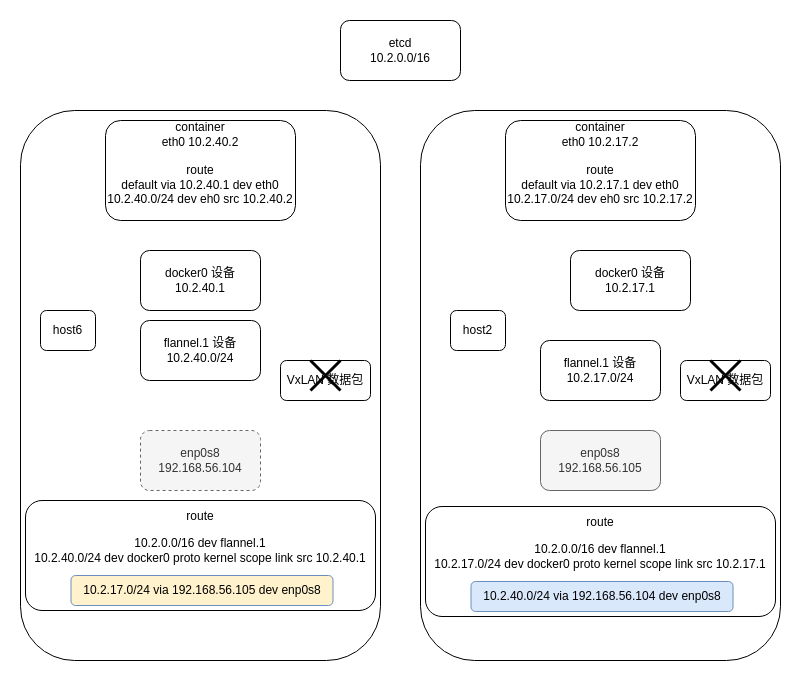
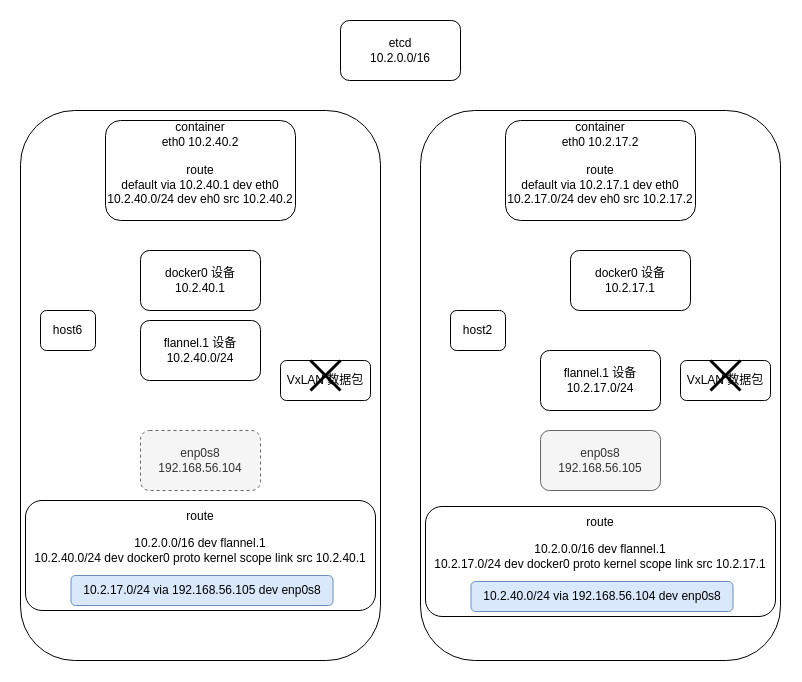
node "flannel.1 设备 10.2.17.0/24": moved (601, 371) -> (601, 381)
node "10.2.17.0/24 via 192.168.56.105 dev enp0s8": fillcolor #fff2cc -> #dae8fc
